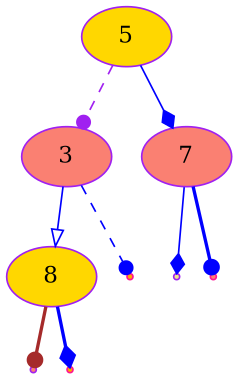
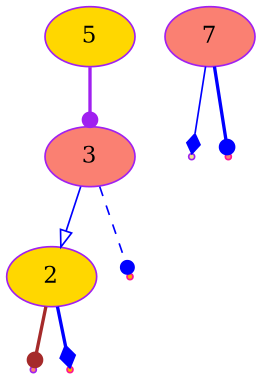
edge "5" -> "7": removed
edge "5" -> "3": style dashed -> bold
node "8": label "8" -> "2"
